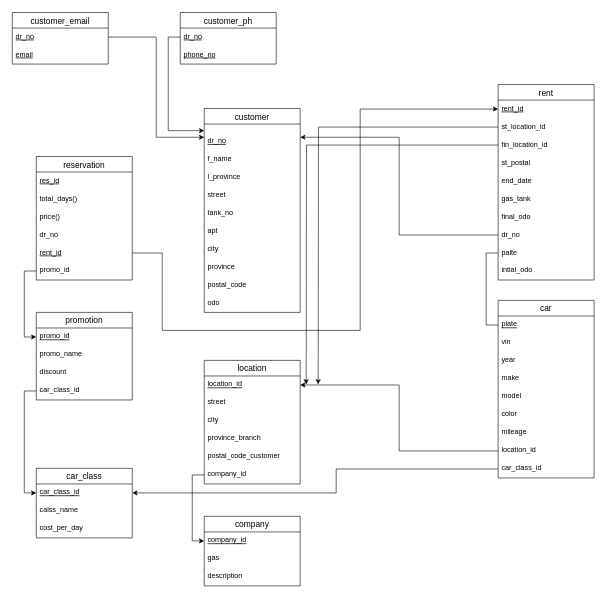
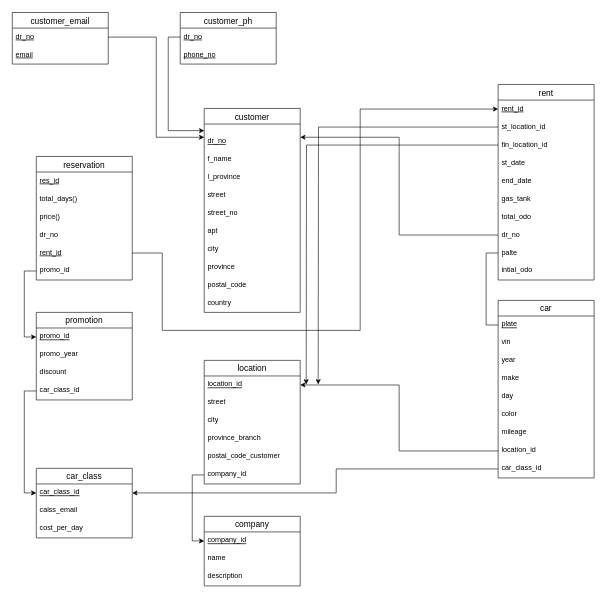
node "st_postal": label "st_postal" -> "st_date"
node "tank_no": label "tank_no" -> "street_no"
node "final_odo": label "final_odo" -> "total_odo"
node "odo": label "odo" -> "country"
node "promo_name": label "promo_name" -> "promo_year"
node "model": label "model" -> "day"
node "calss_name": label "calss_name" -> "calss_email"
node "gas": label "gas" -> "name"
